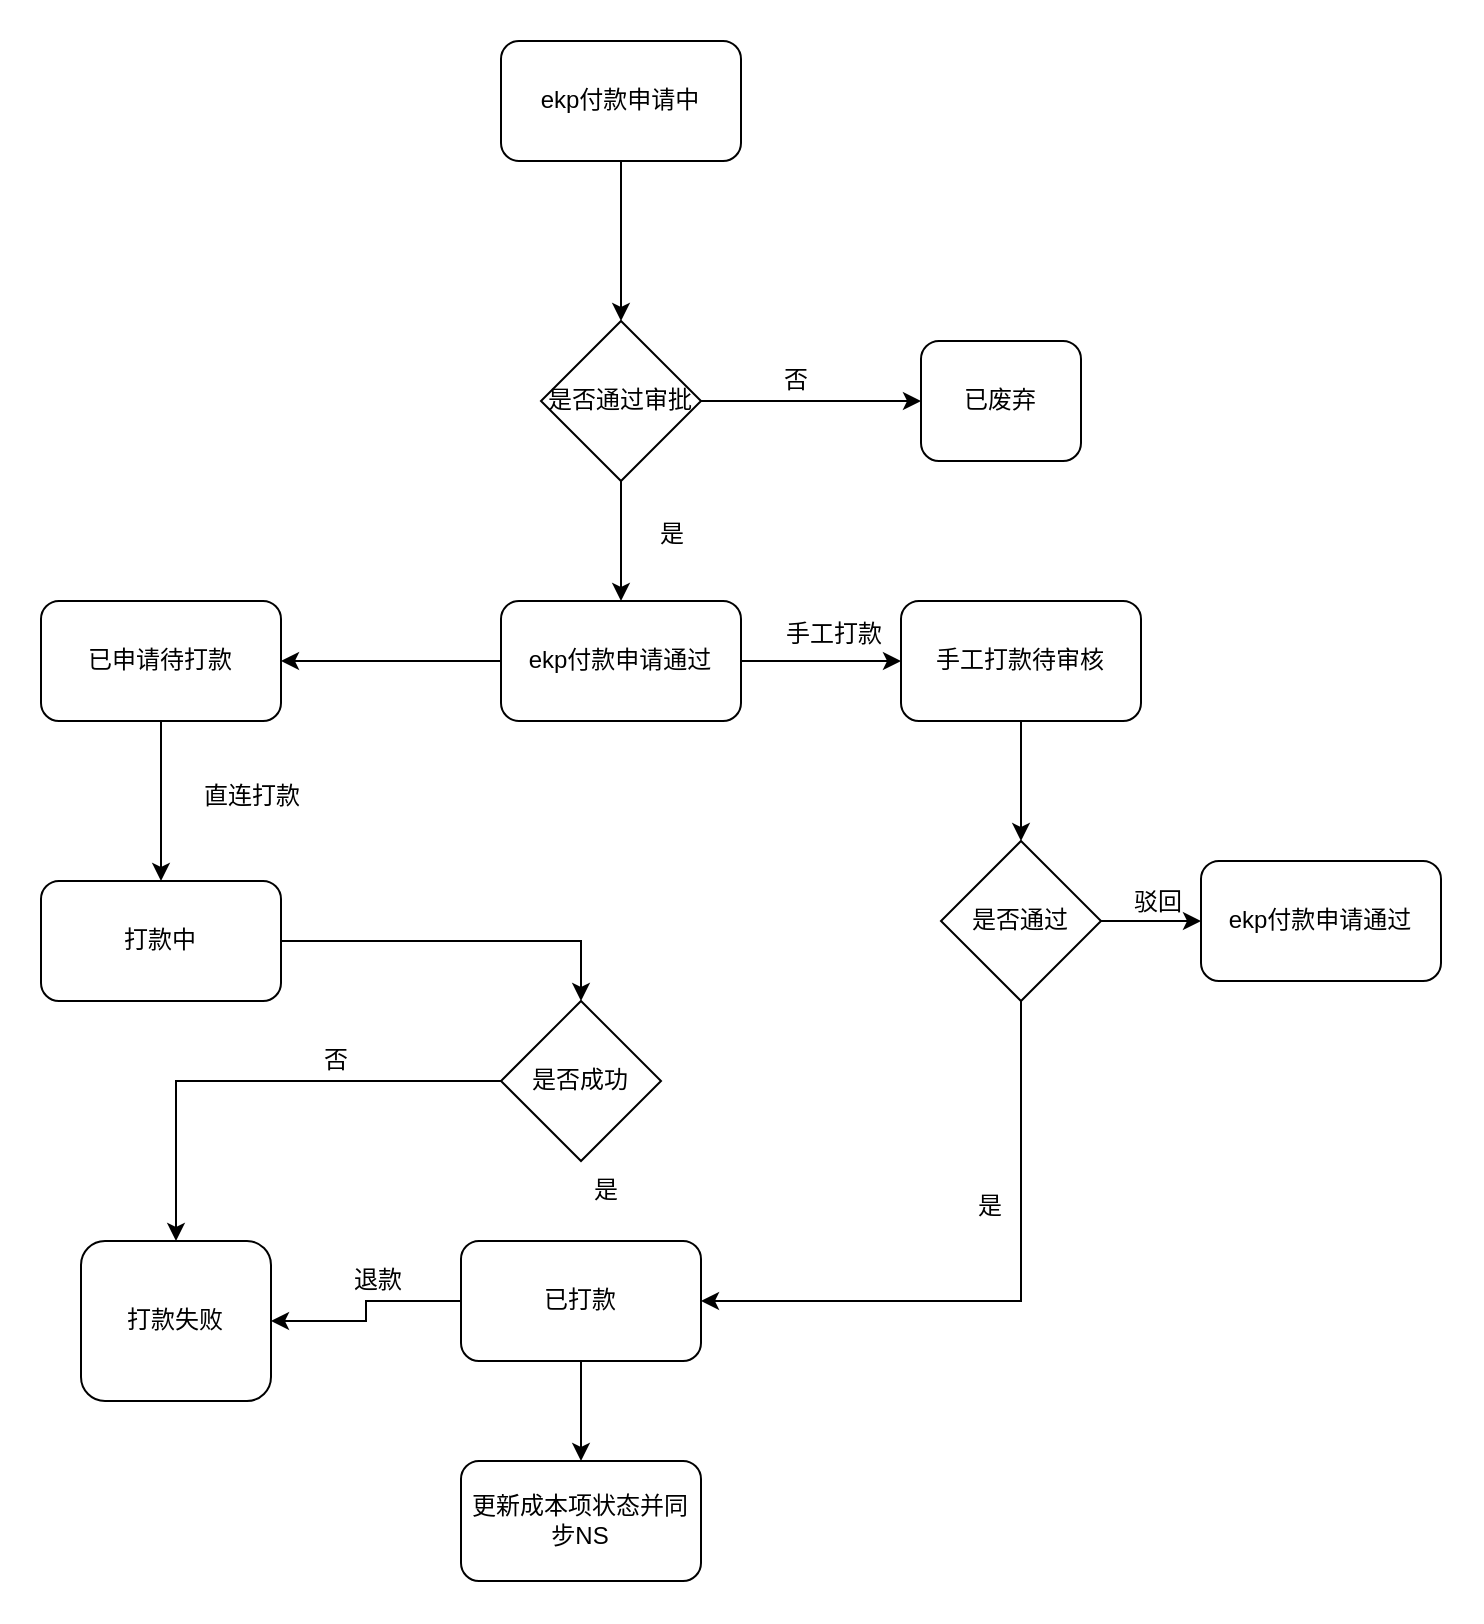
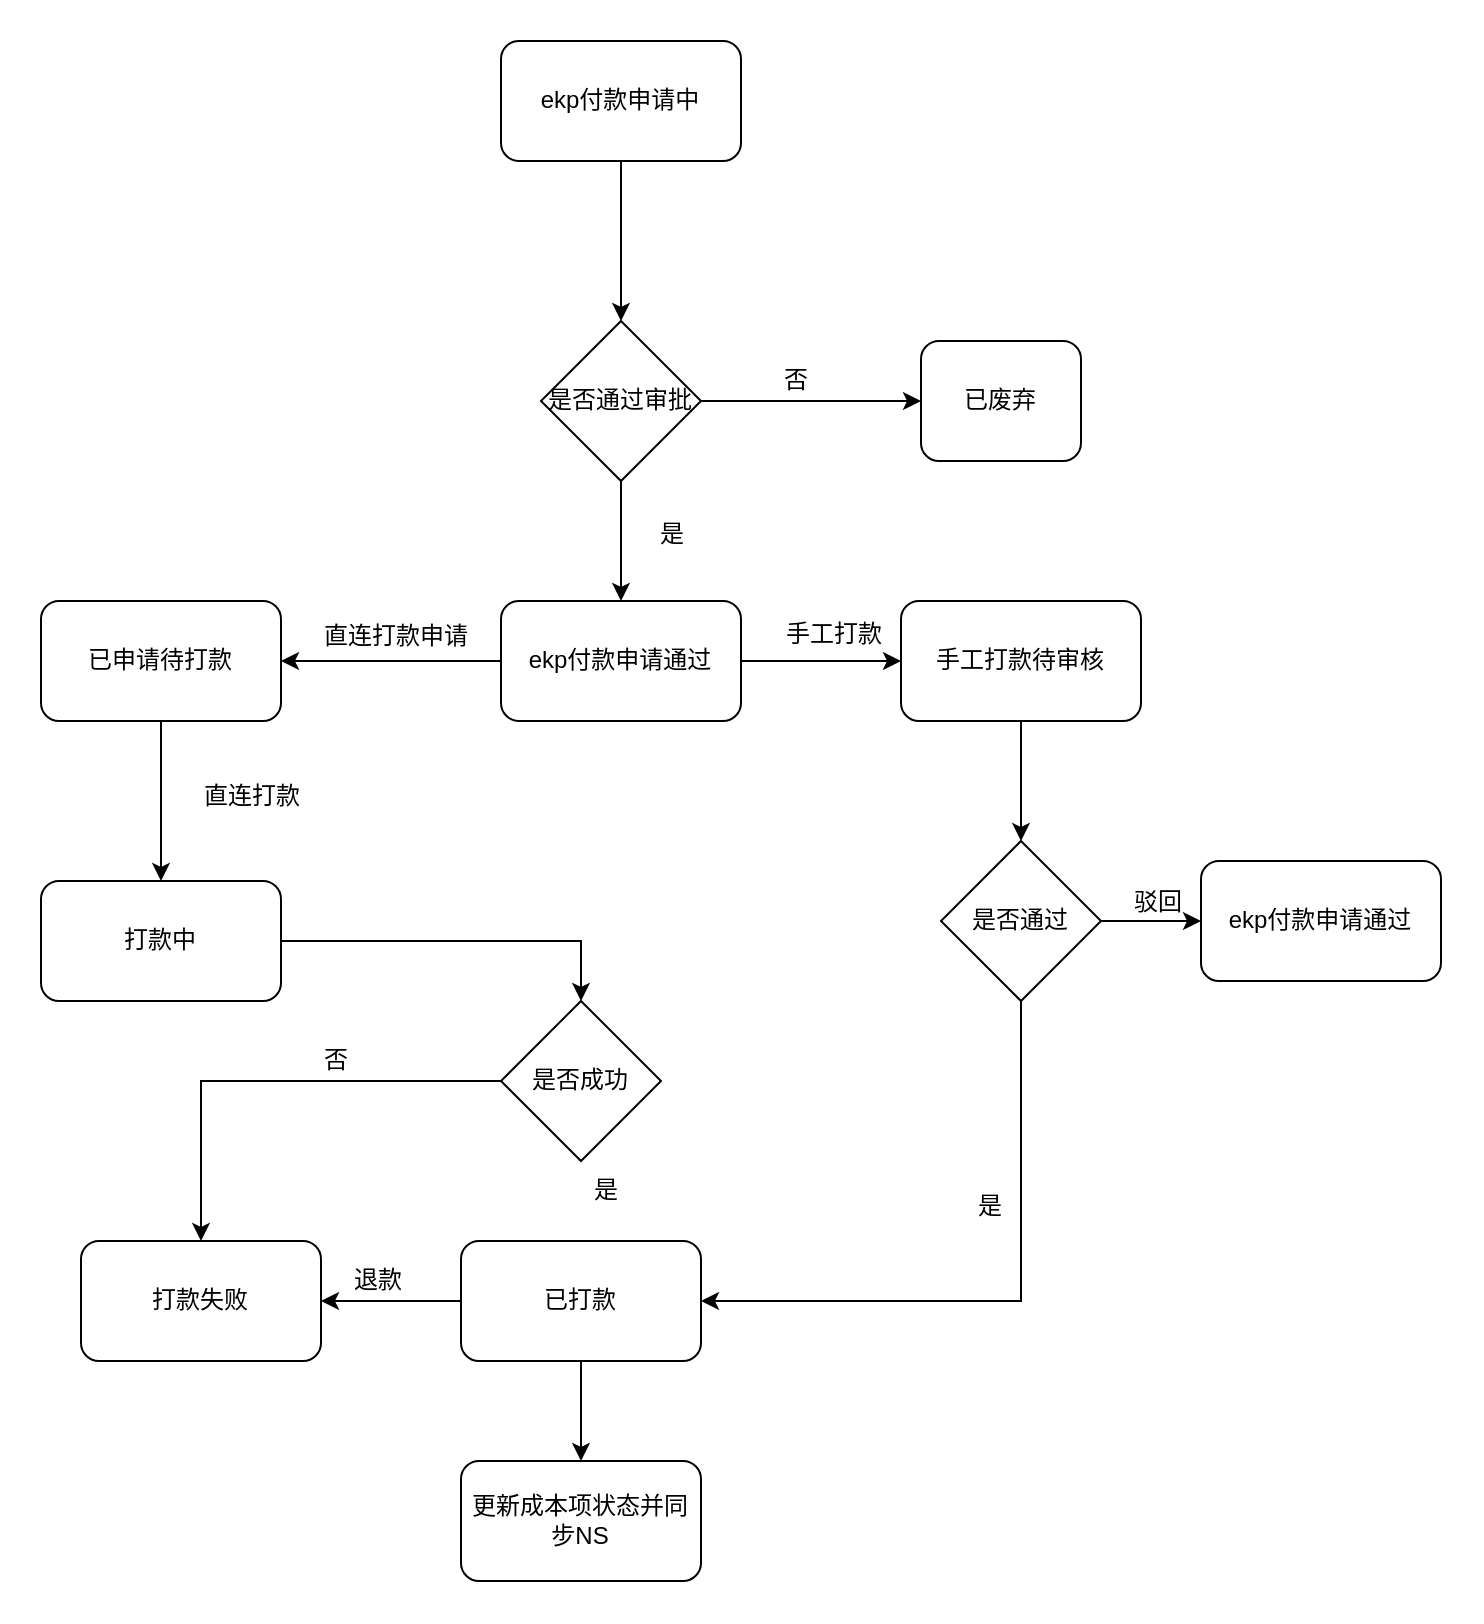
node "直连打款申请": added
node "打款失败": size 190x160 -> 240x120
